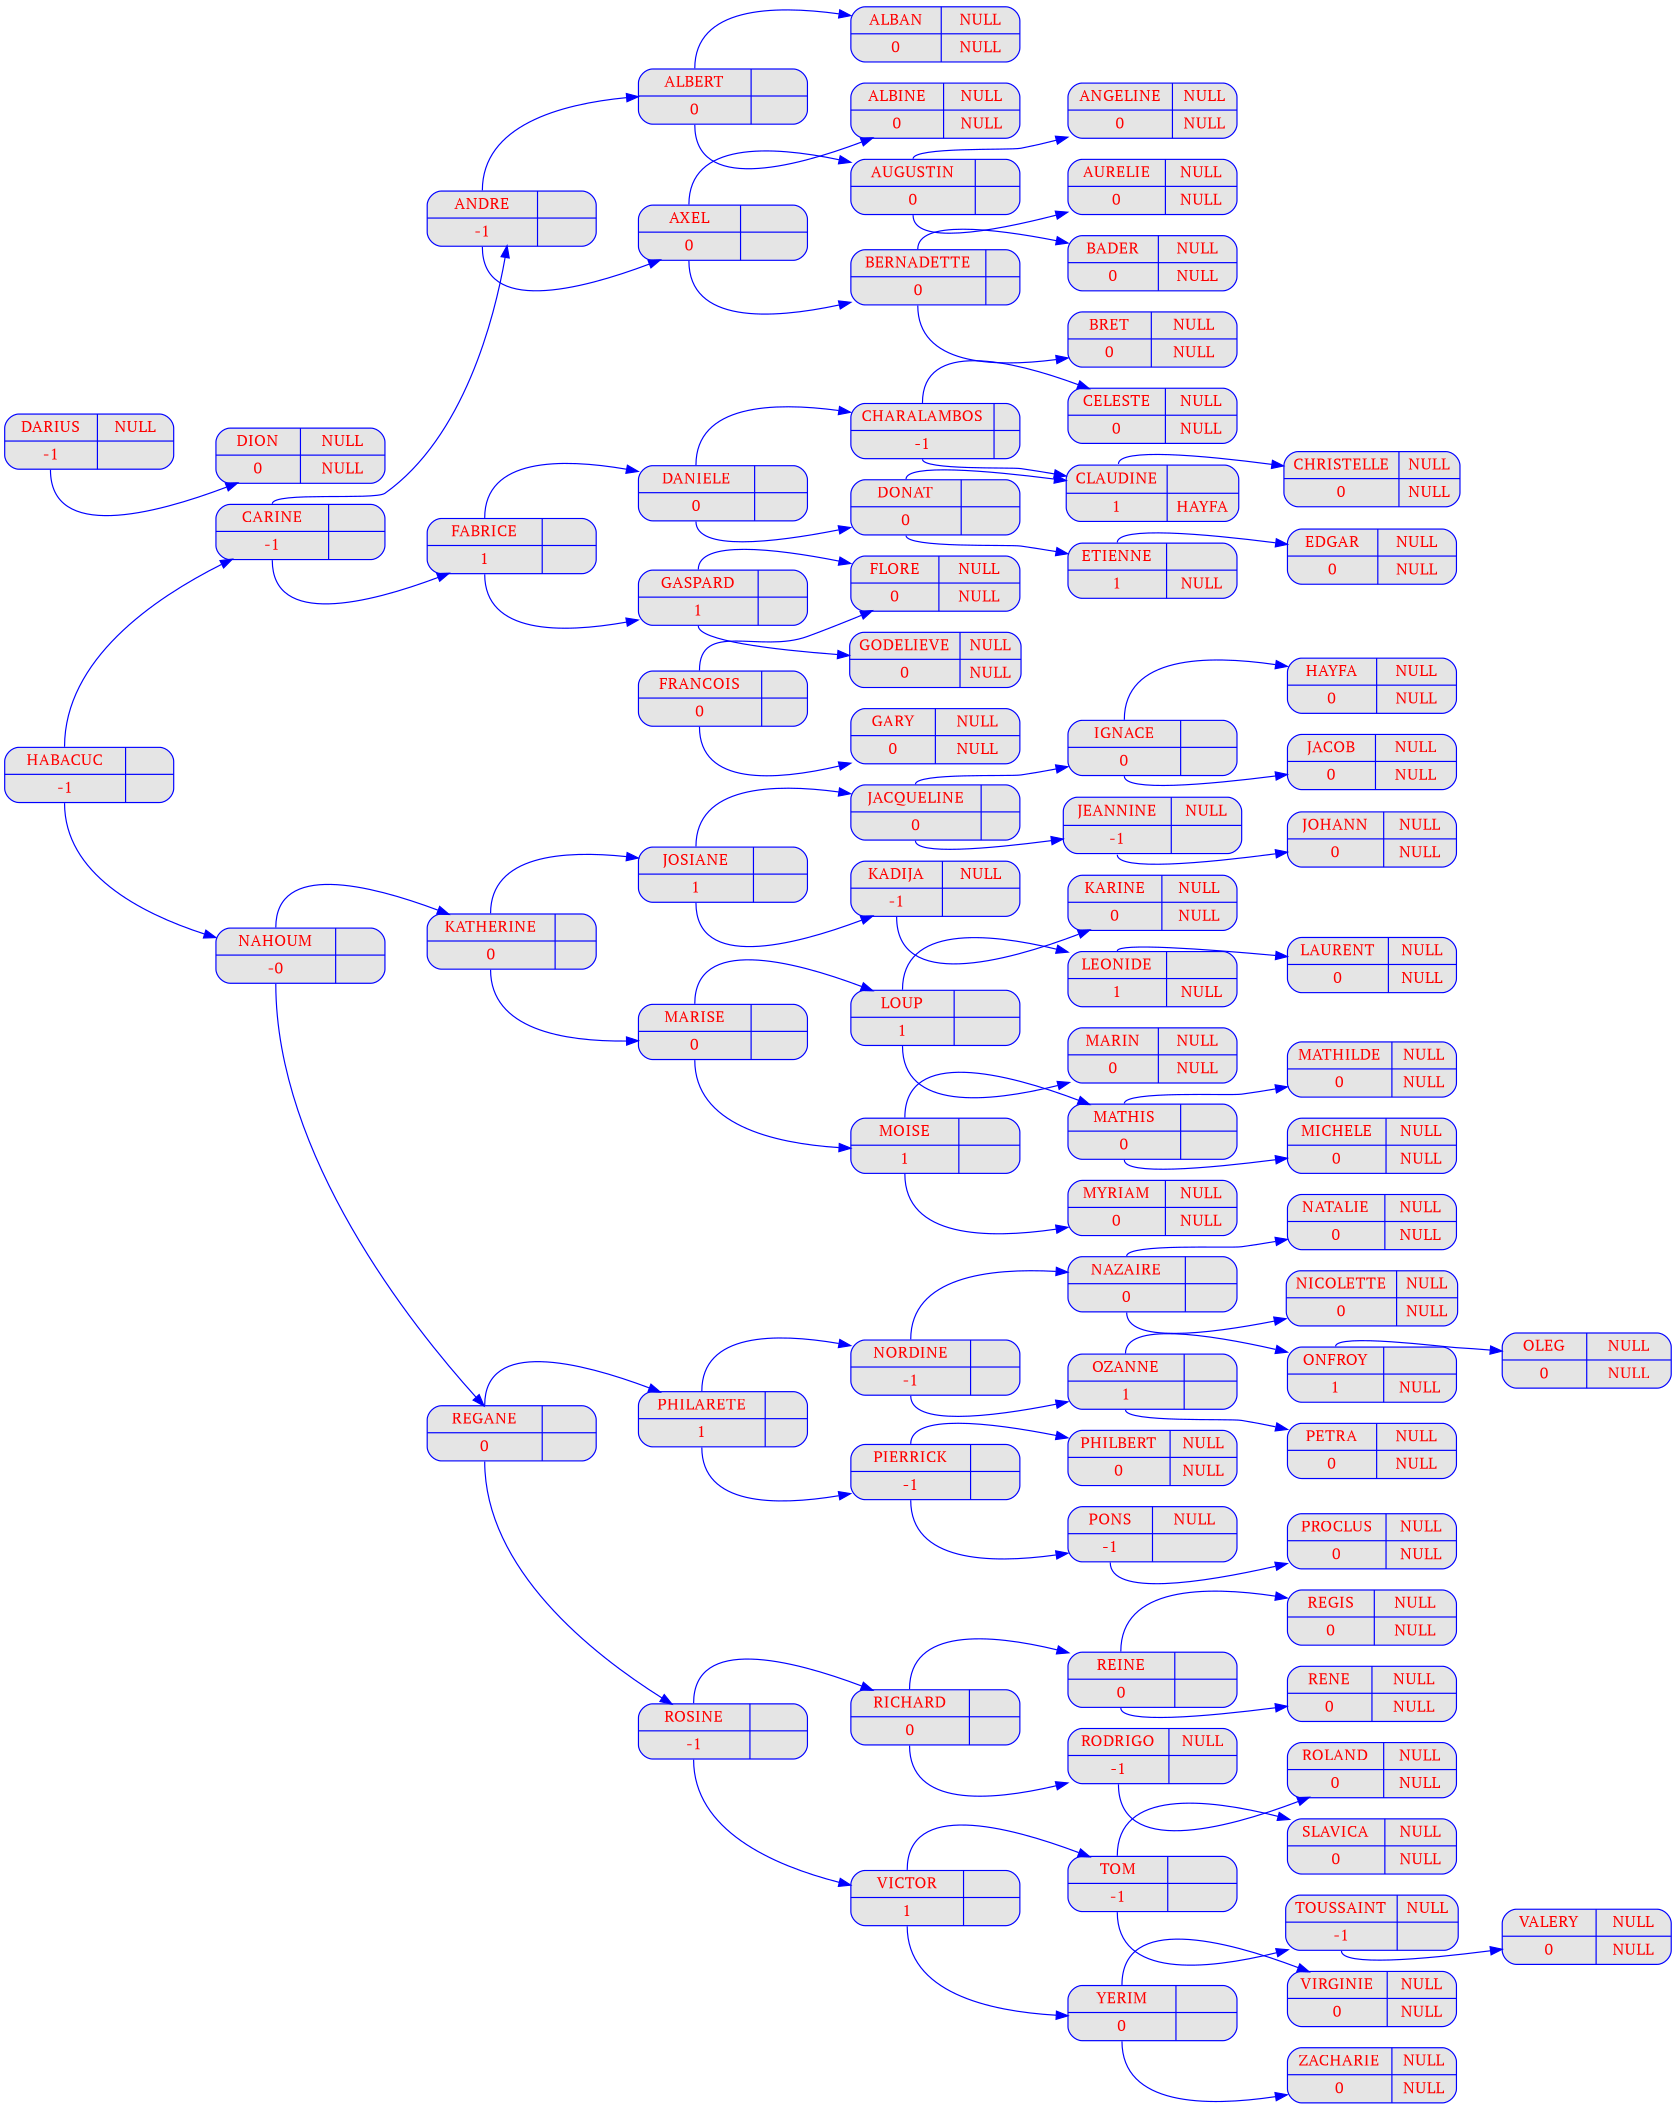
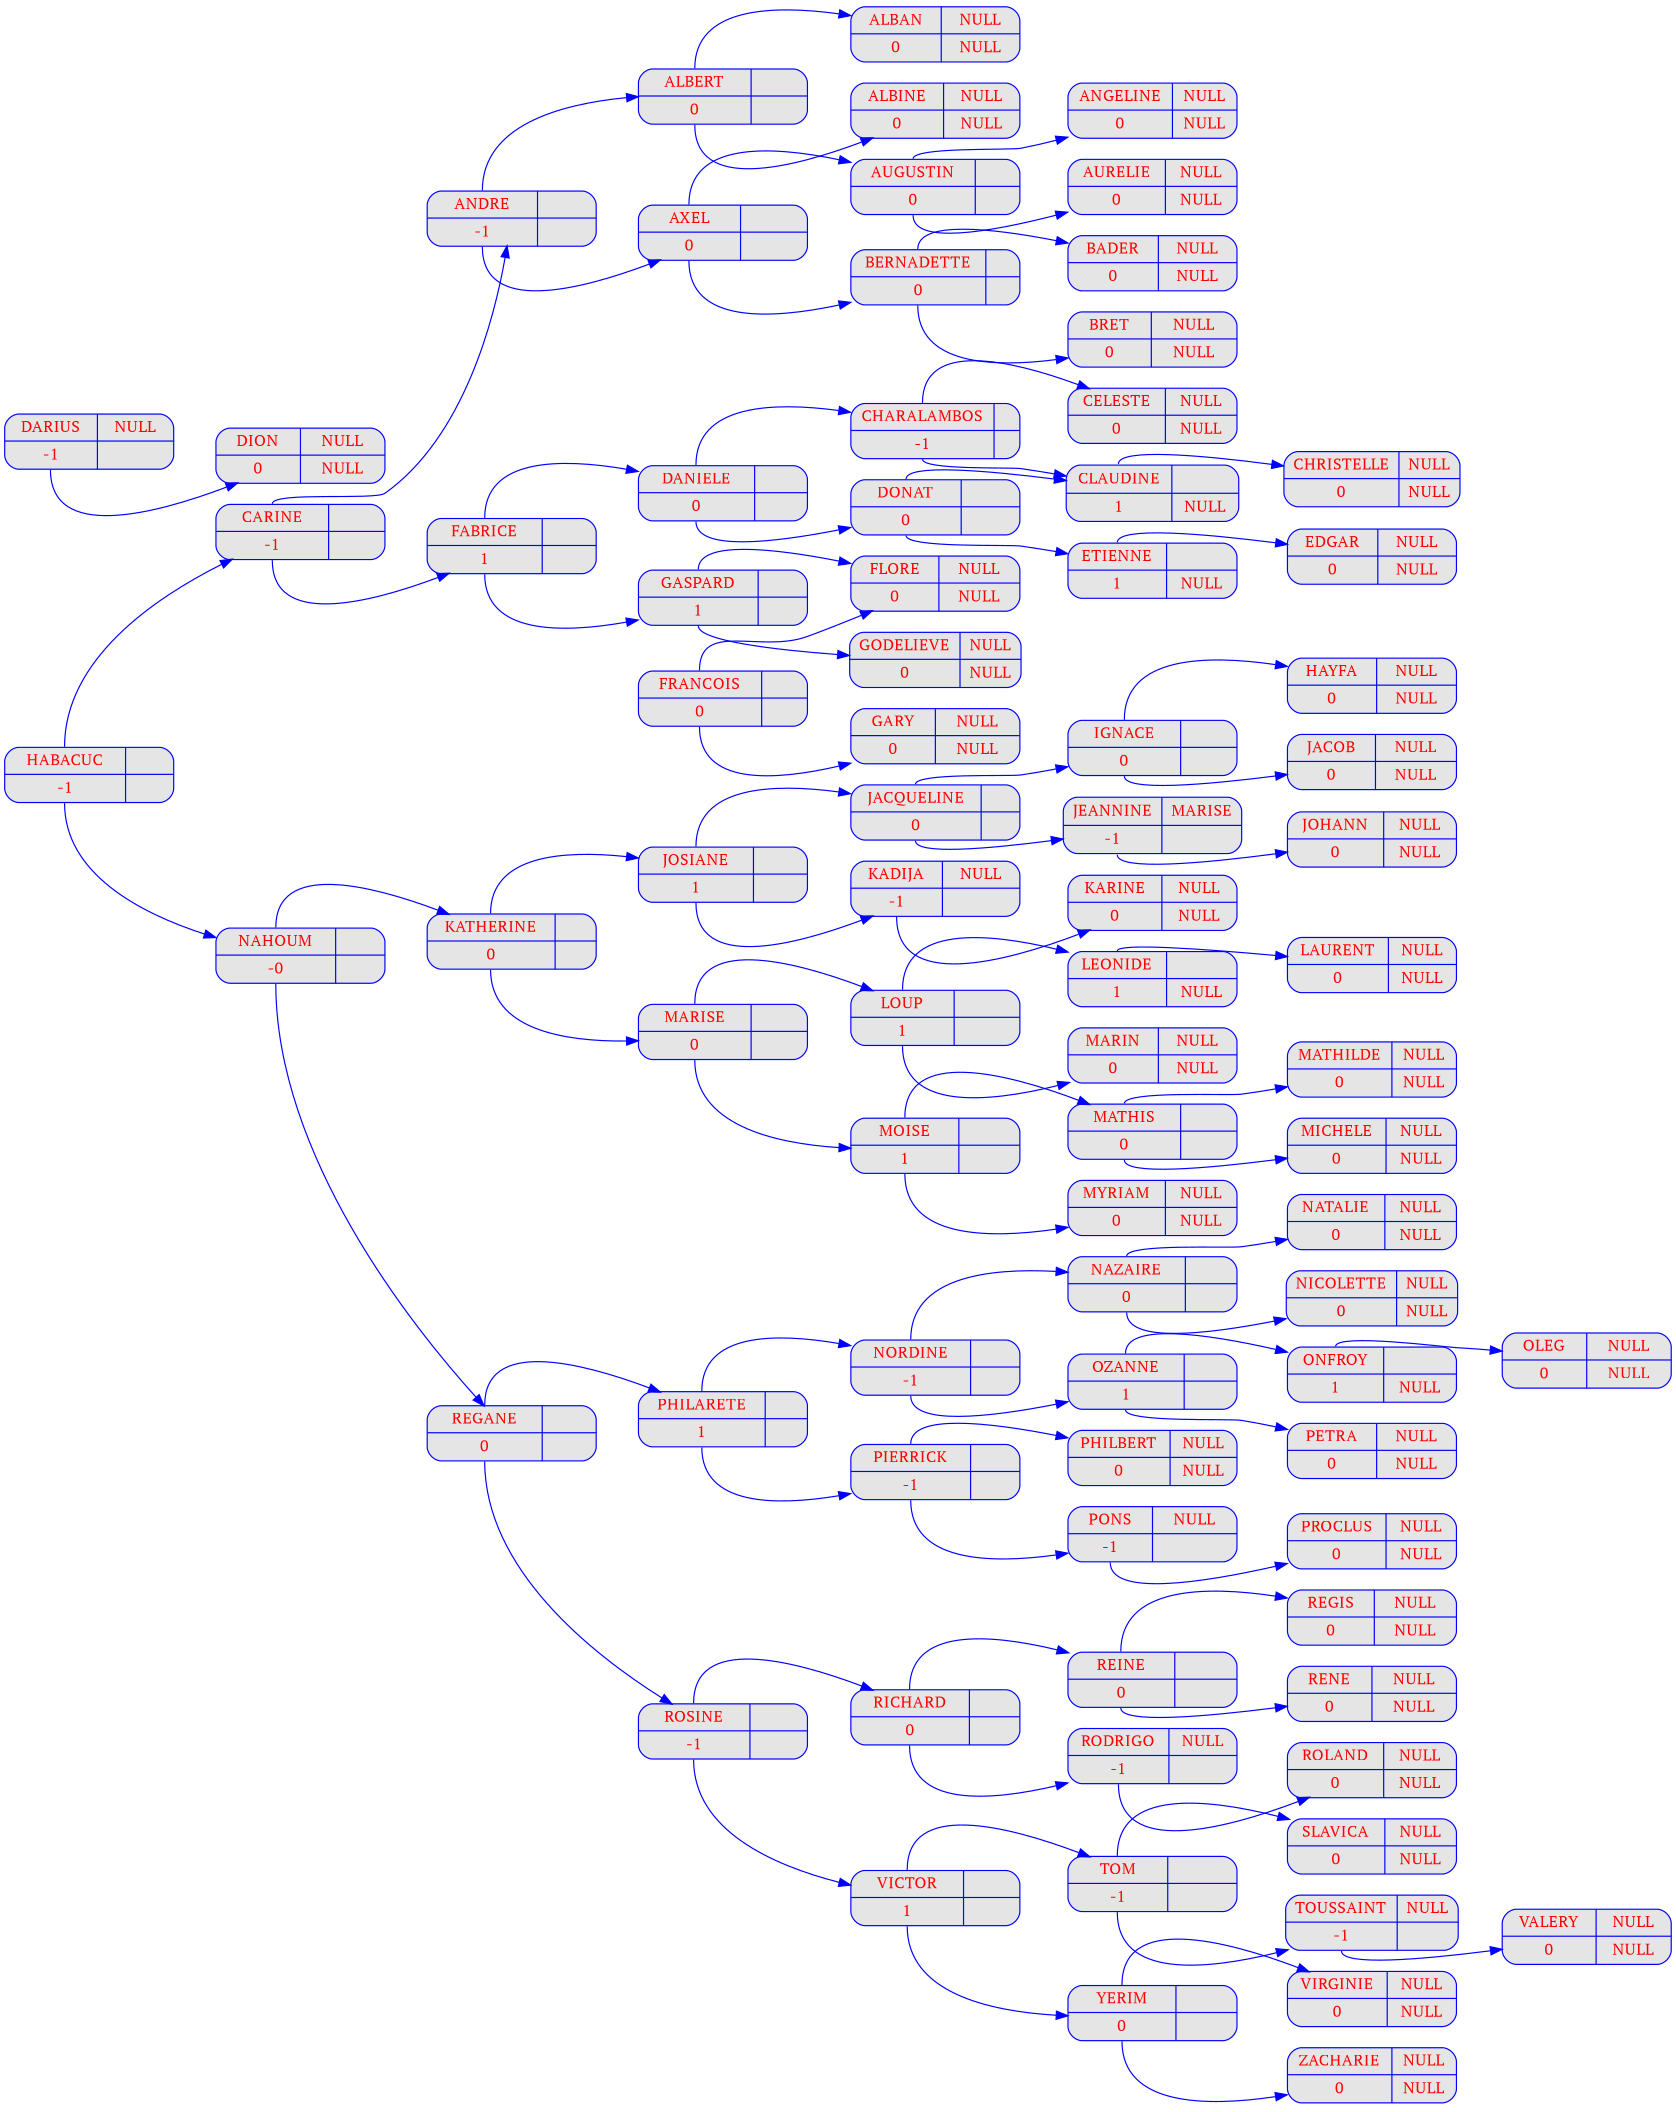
node "CLAUDINE": text "HAYFA" -> "NULL"
node "JEANNINE": text "NULL" -> "MARISE"
